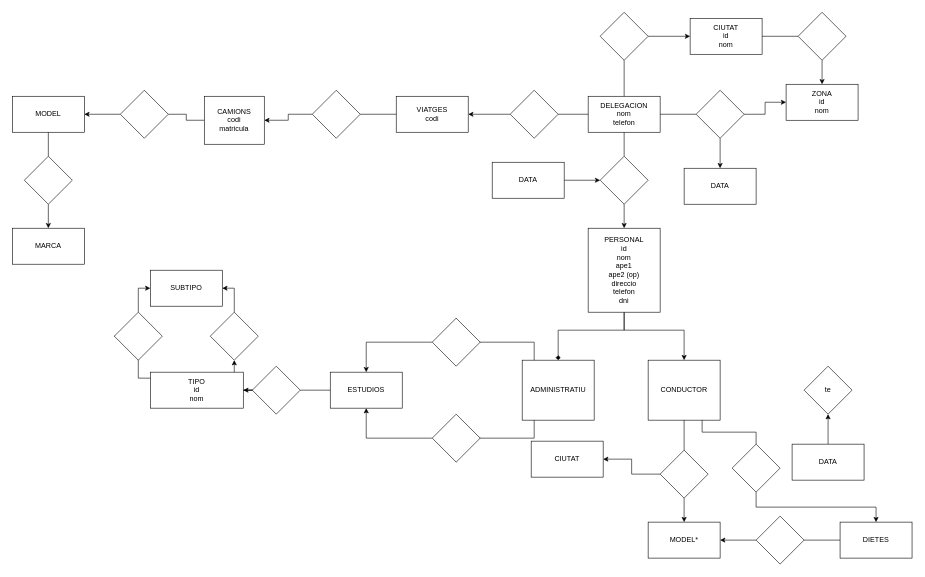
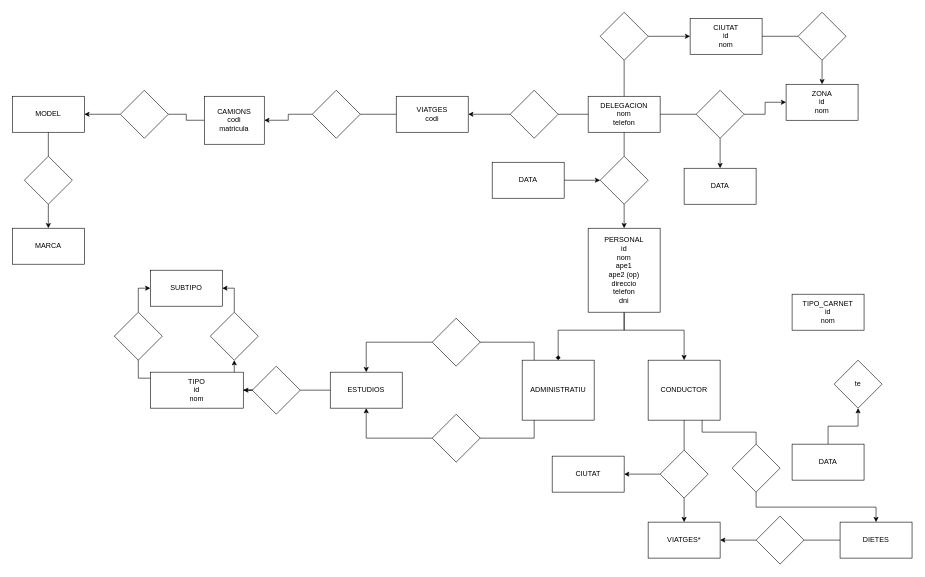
node "TIPO_CARNET id nom": added
node "te": moved (828, 390) -> (858, 384)
node "CIUTAT": moved (567, 459) -> (588, 474)
node "MODEL*": label "MODEL*" -> "VIATGES*"
